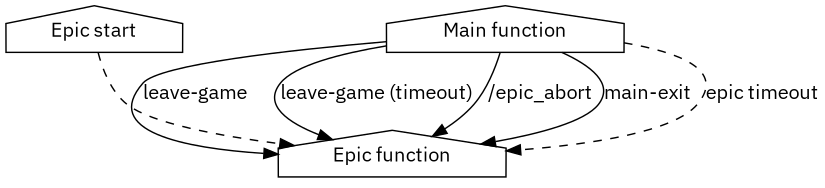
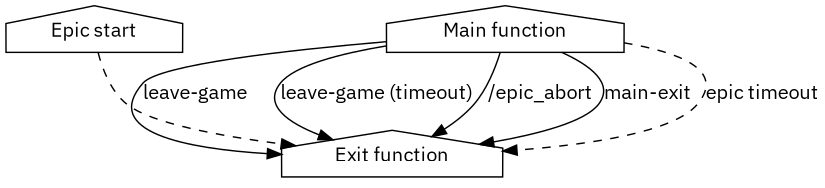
node "Epic function": label "Epic function" -> "Exit function"
